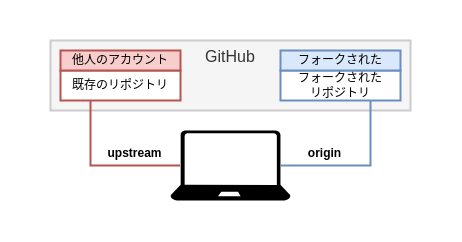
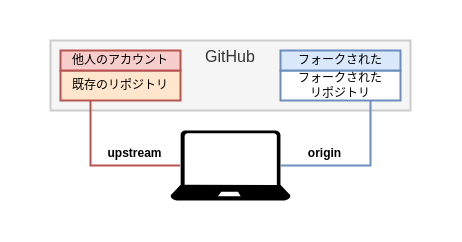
node "既存のリポジトリ": fillcolor #ffffff -> #ffe6cc
